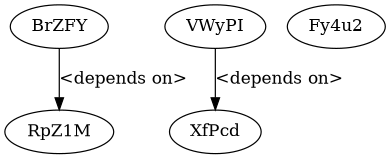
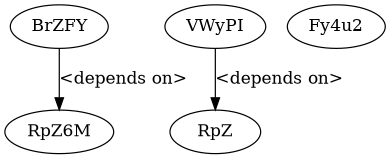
node "RpZ1M": label "RpZ1M" -> "RpZ6M"
node "XfPcd": label "XfPcd" -> "RpZ"
